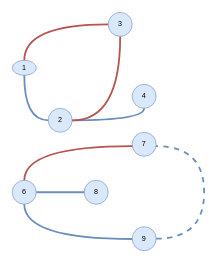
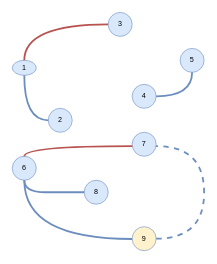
node "5": added
edge "3" -- "2": removed
edge "5" -- "4": added
edge "4" -- "2": removed
node "6": moved (24, 192) -> (24, 168)
node "9": fillcolor #dae8fc -> #fff2cc
